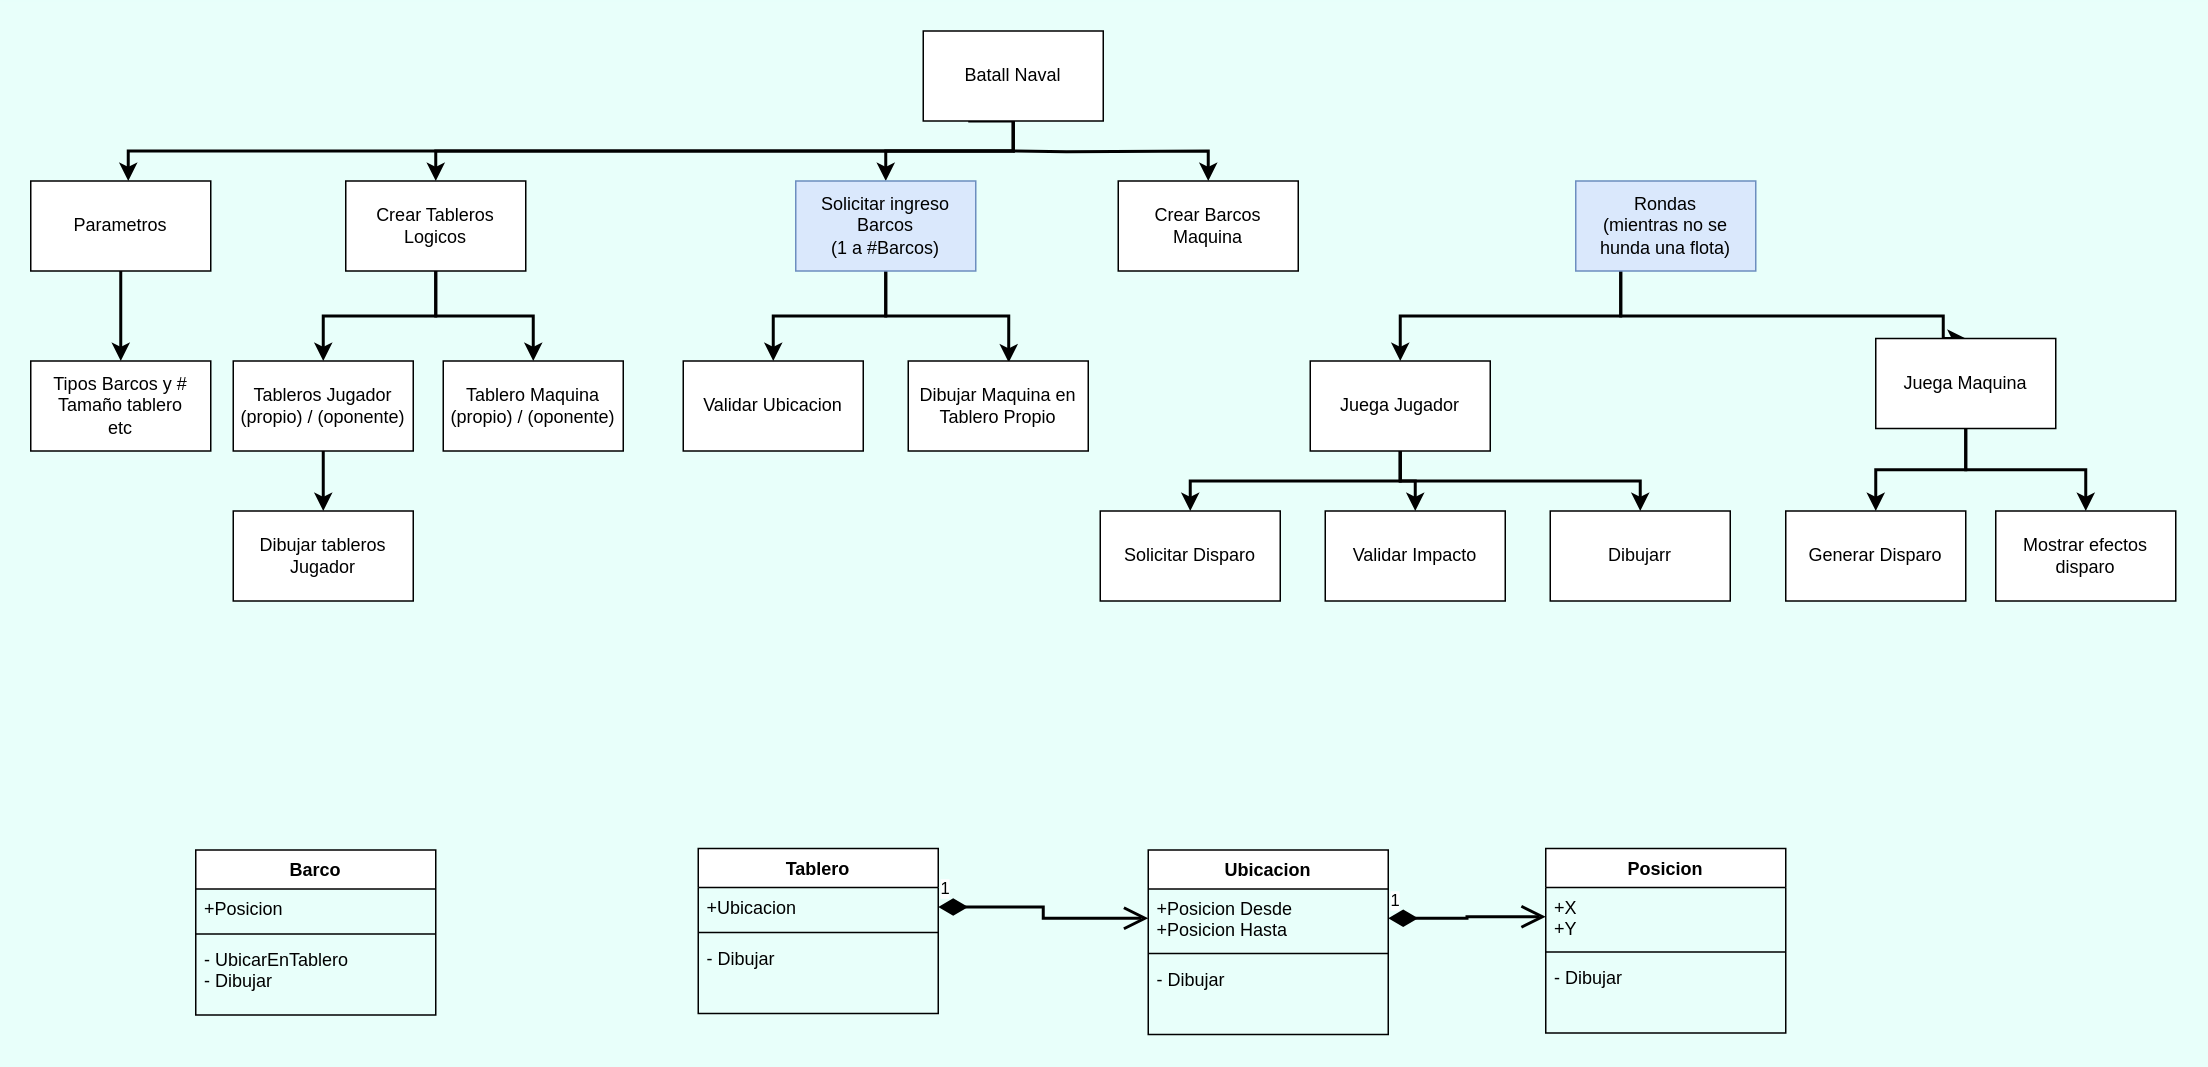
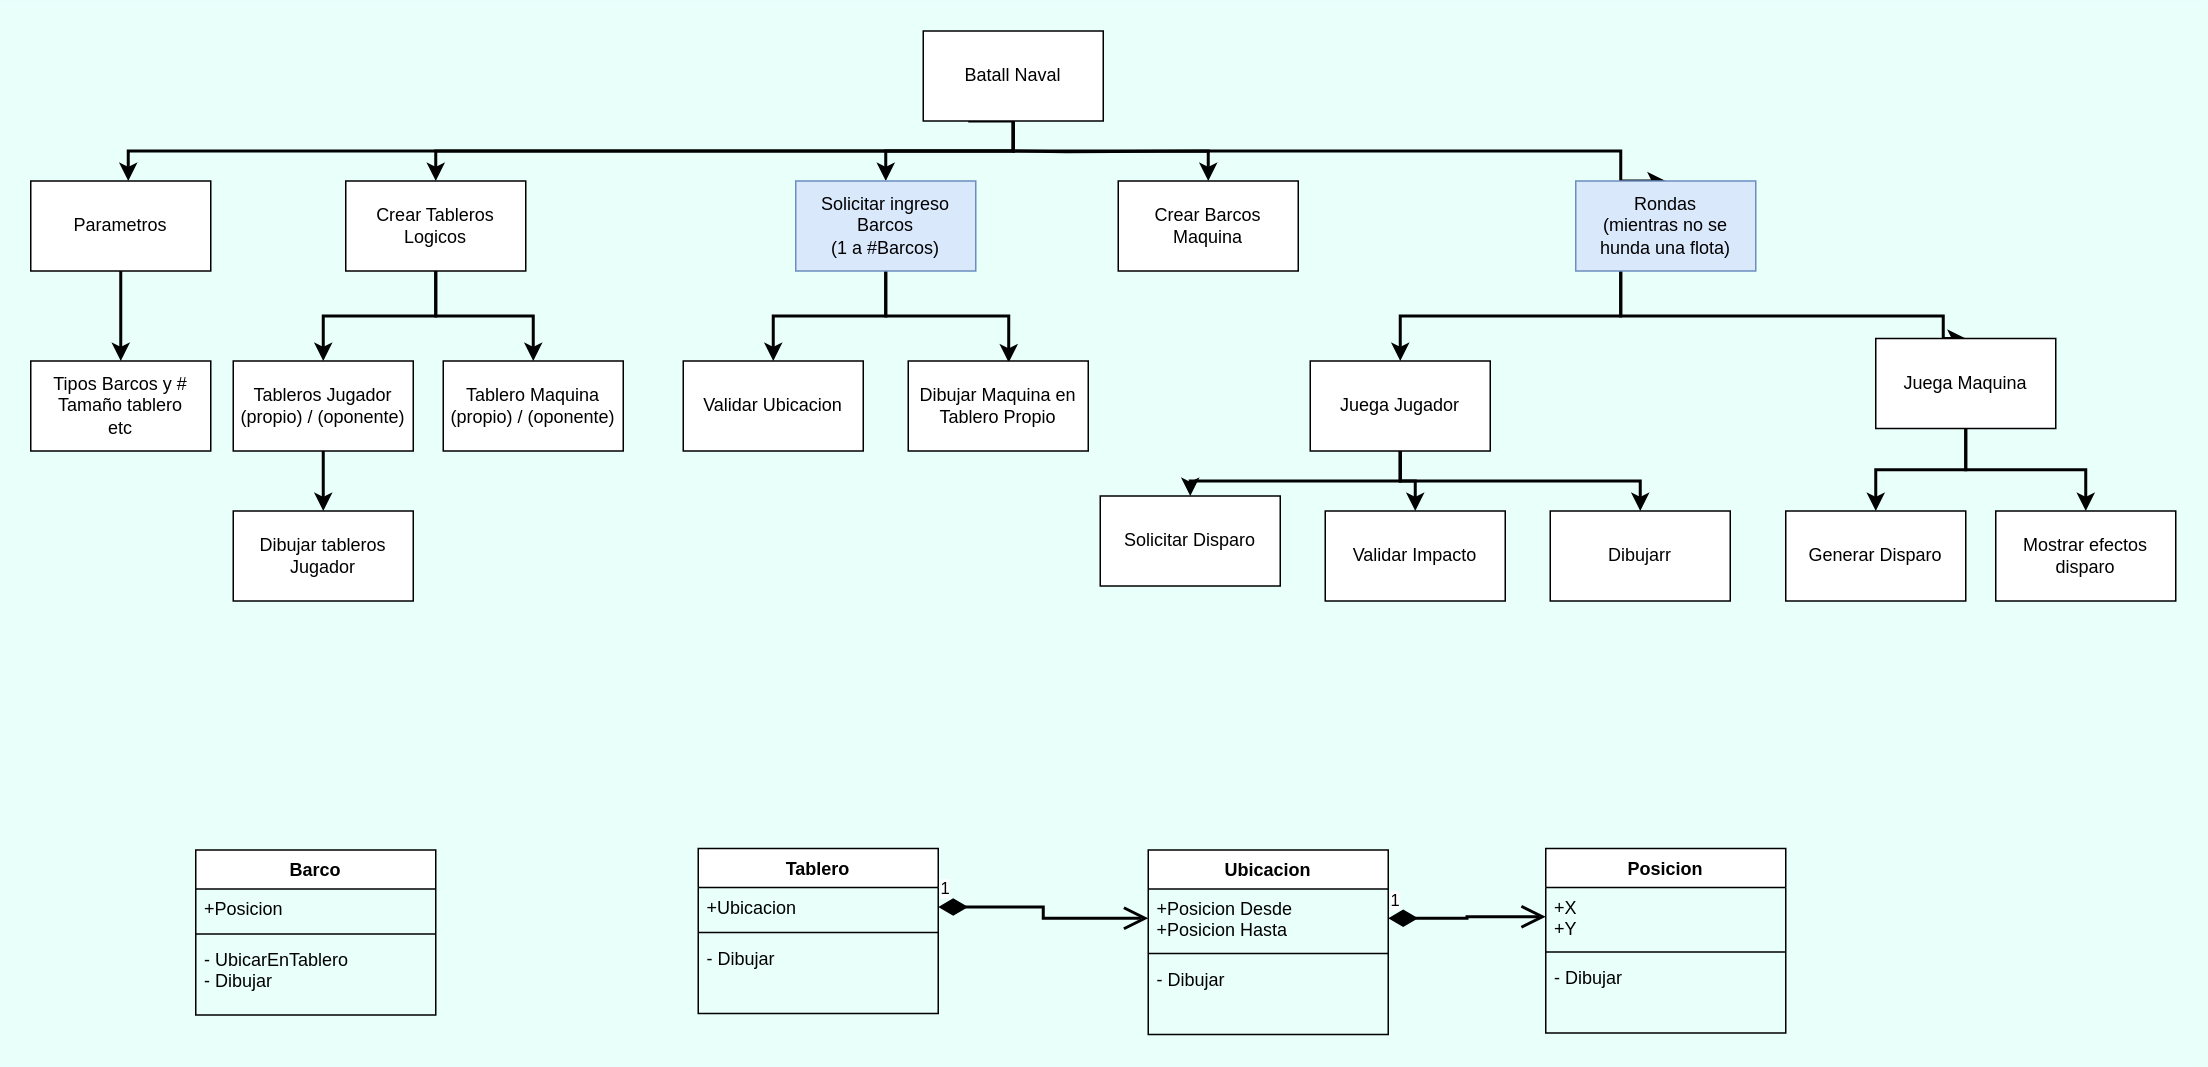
edge "Batall Naval" -> "Rondas (mientras no se hunda una flota)": added
node "Solicitar Disparo": moved (1190, 556) -> (1190, 541)
